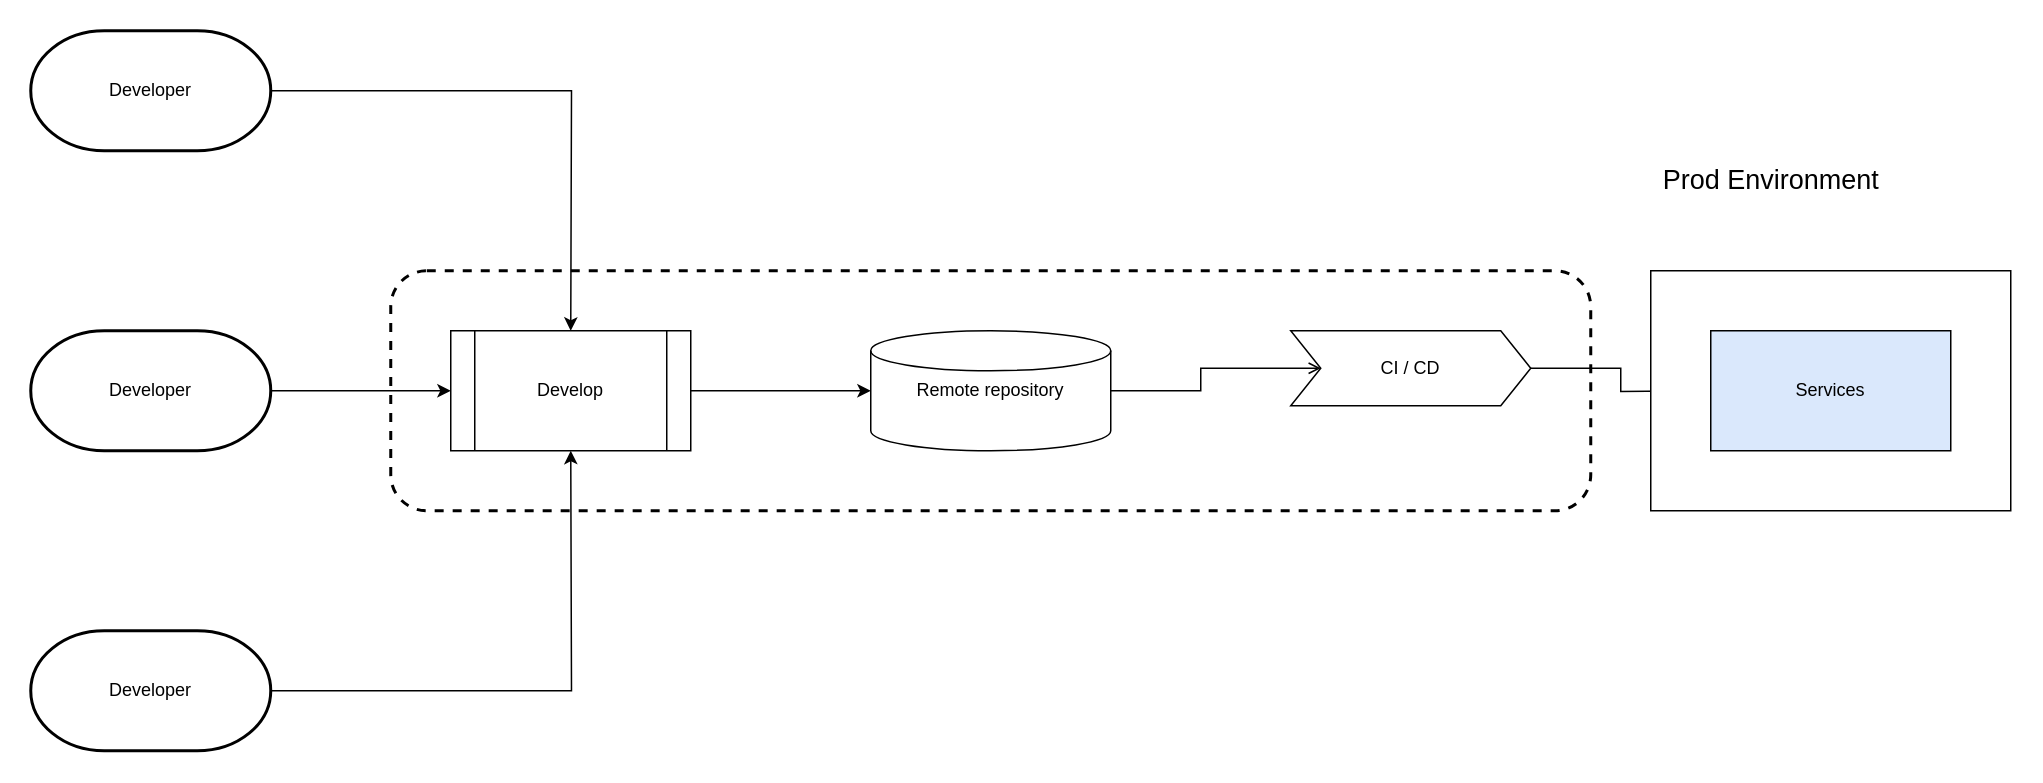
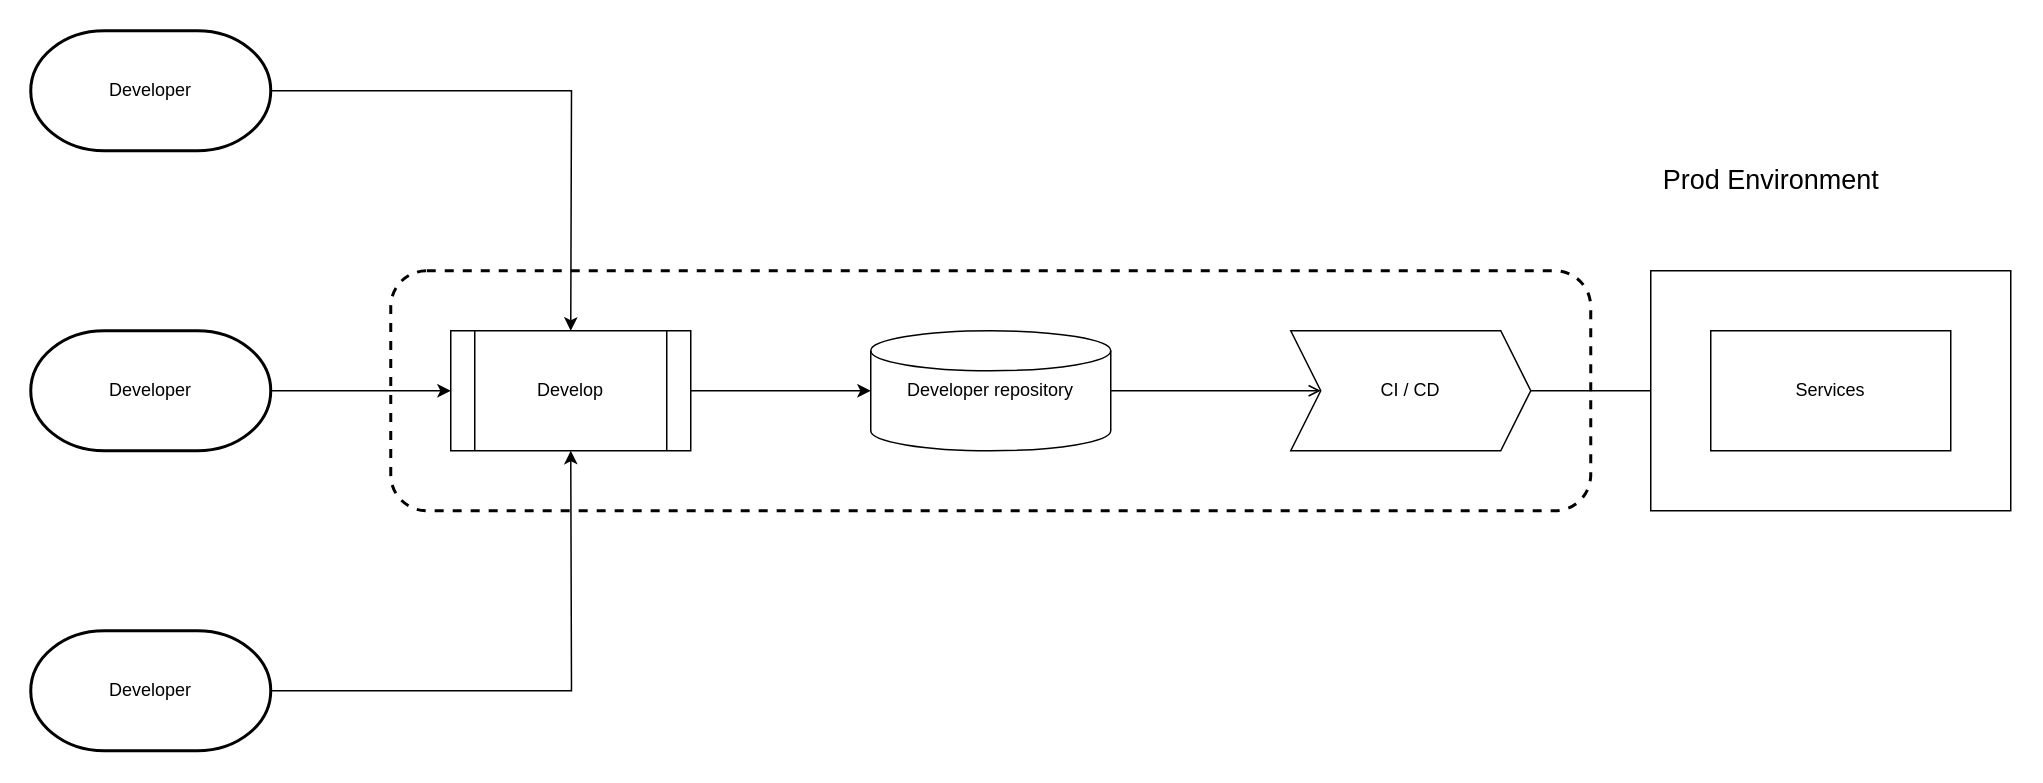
node "CI / CD": size 240x75 -> 240x120
node "Remote repository": label "Remote repository" -> "Developer repository"
node "Services": fillcolor #dae8fc -> #ffffff
